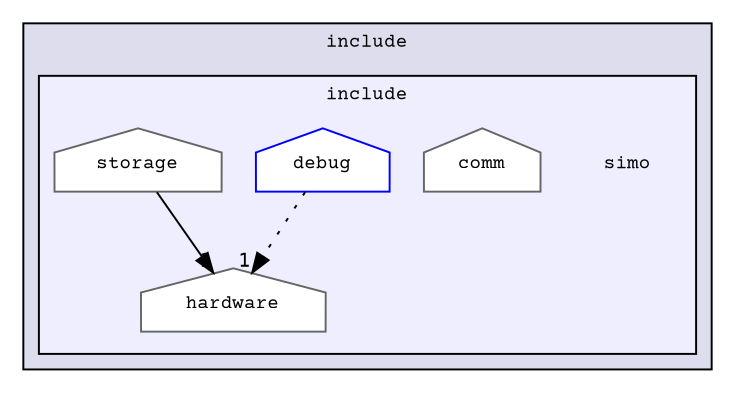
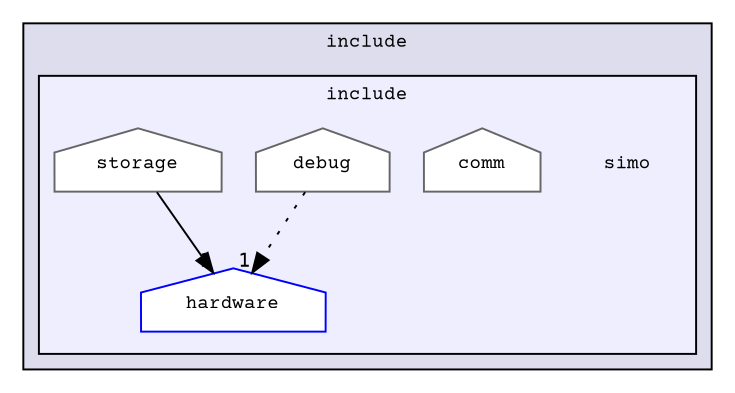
node "debug": color blue -> gray40
node "hardware": color gray40 -> blue
